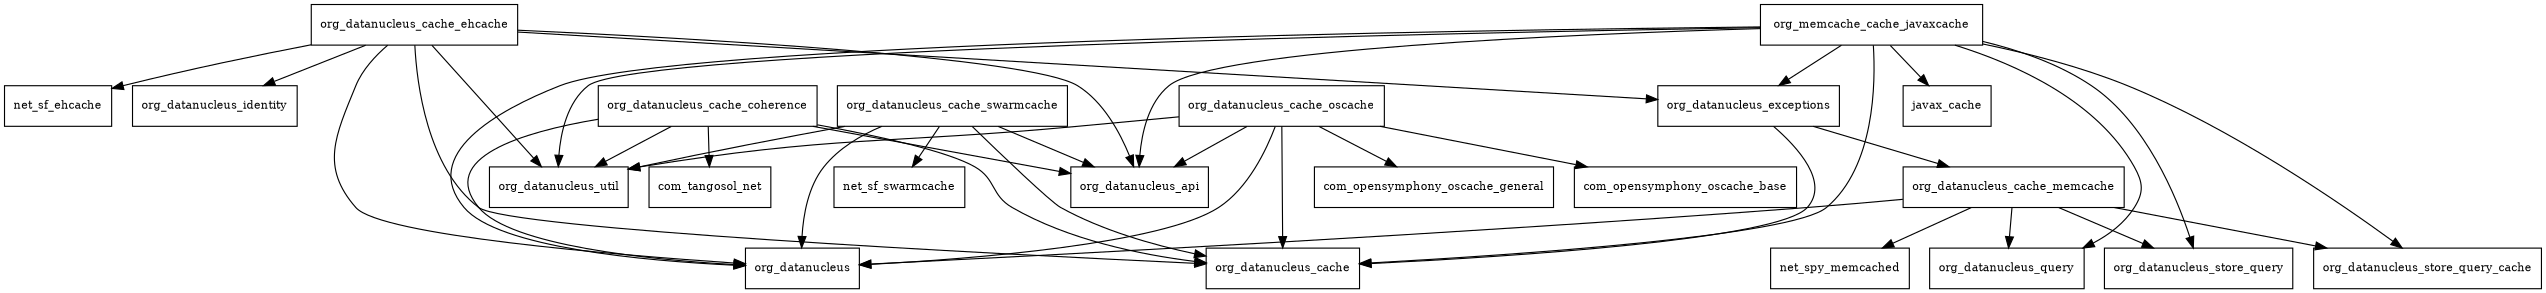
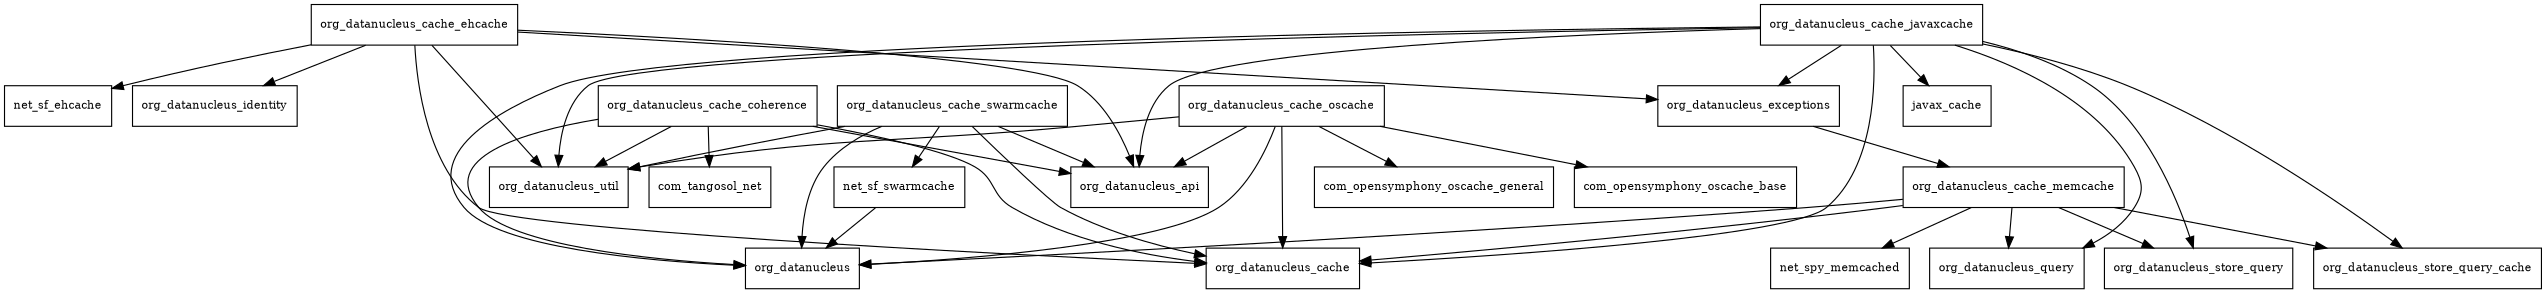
node "org_memcache_cache_javaxcache": label "org_memcache_cache_javaxcache" -> "org_datanucleus_cache_javaxcache"
edge "org_datanucleus_cache_ehcache" -> "org_datanucleus": now "net_sf_swarmcache" -> "org_datanucleus"
edge "org_datanucleus_exceptions" -> "org_datanucleus_cache": now "org_datanucleus_cache_memcache" -> "org_datanucleus_cache"
